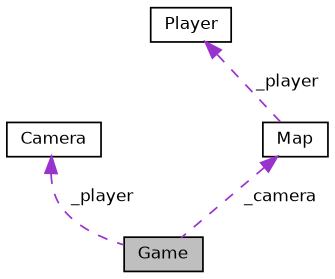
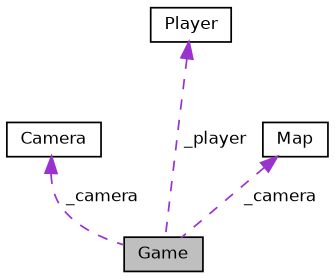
edge "Map" -> "Player": now "Game" -> "Player"
edge "Game" -> "Camera": label " _player" -> " _camera"
